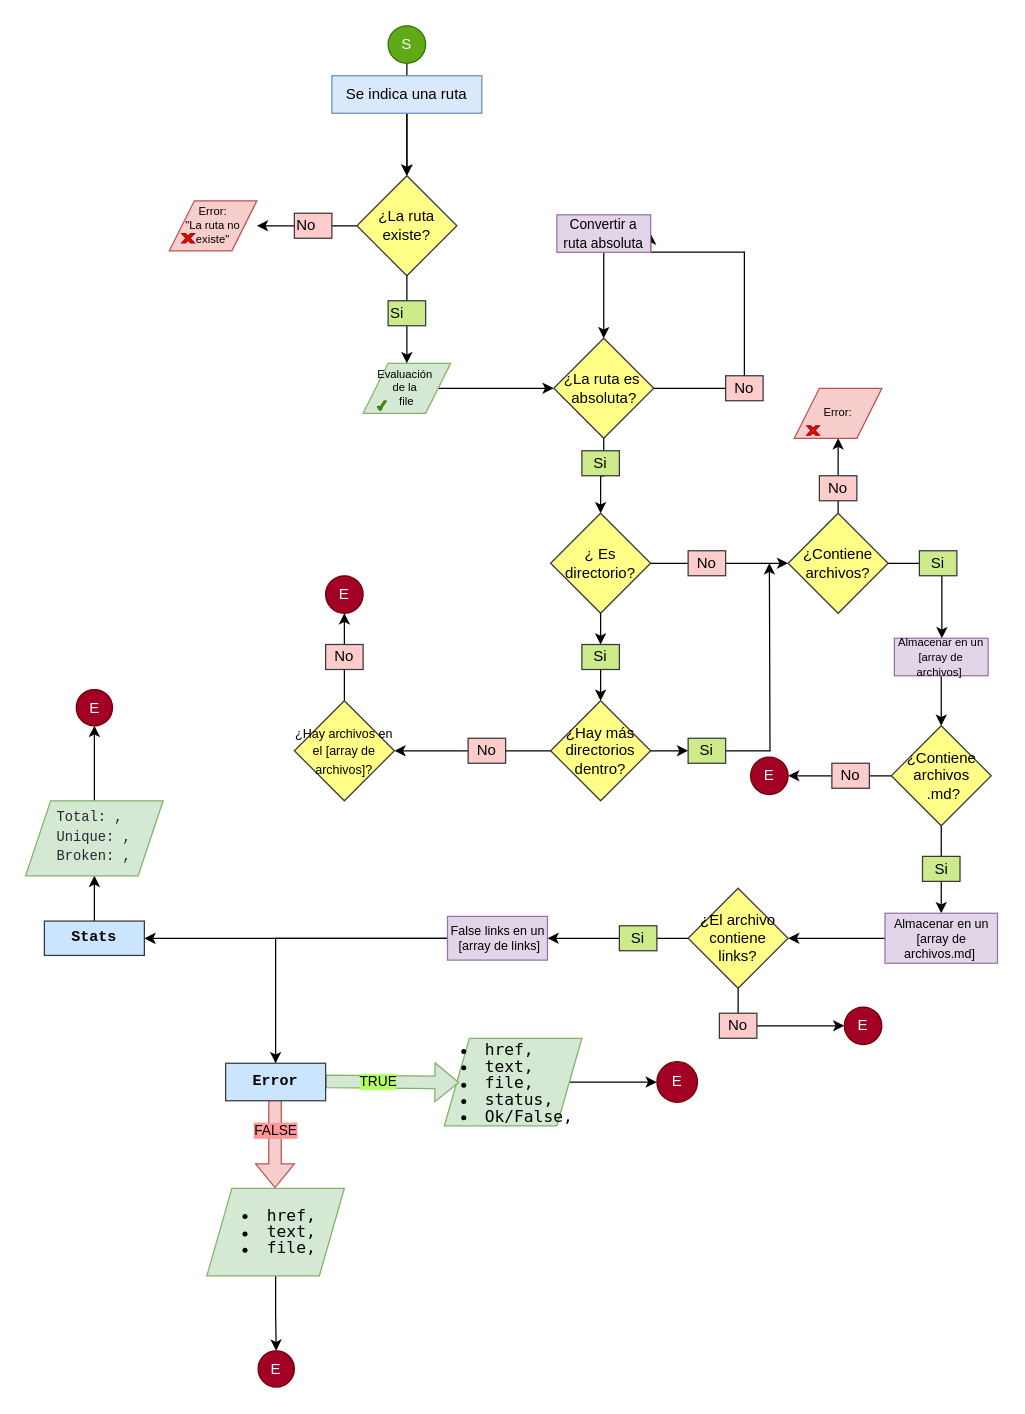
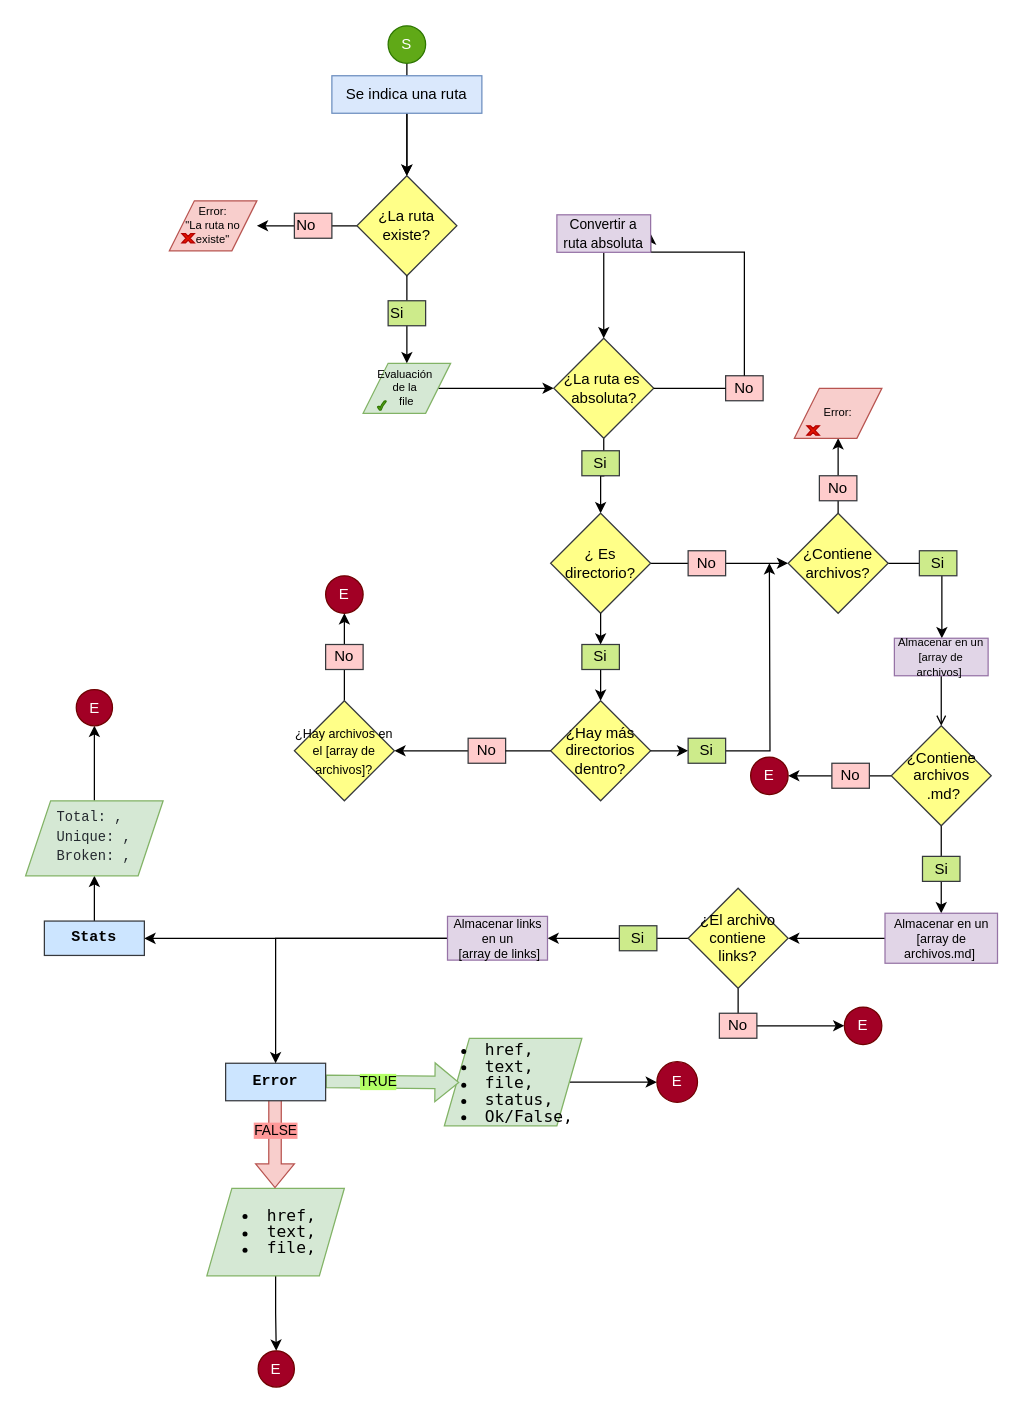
edge "Almacenar en un [array de archivos]" -> "¿Contiene archivos .md?": arrowhead classic -> open
node "False links en un [array de links]": label "False links en un [array de links]" -> "Almacenar links en un [array de links]"
